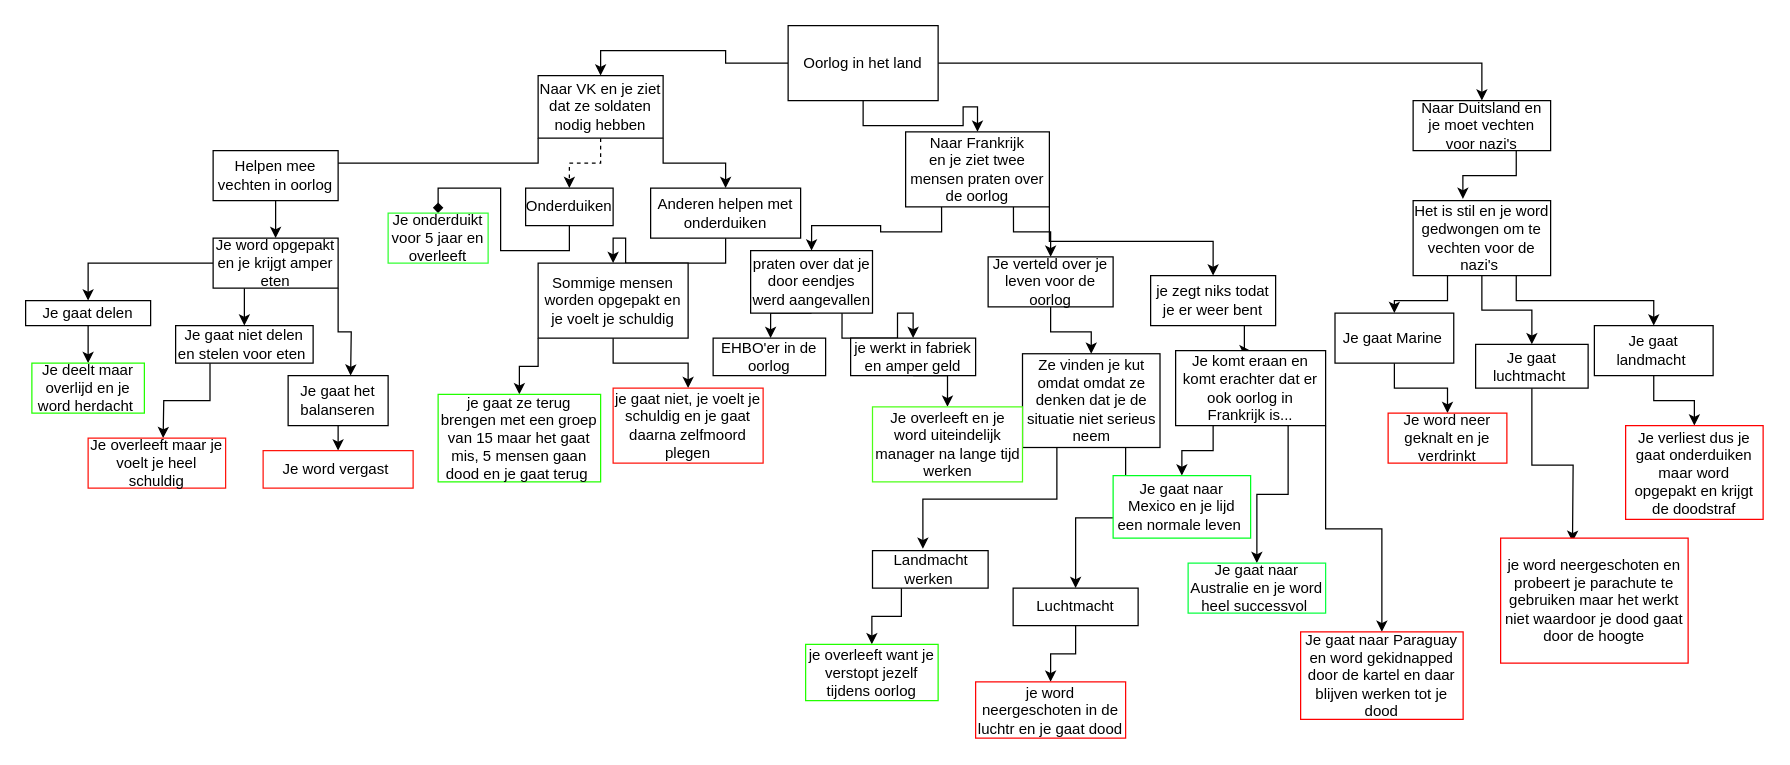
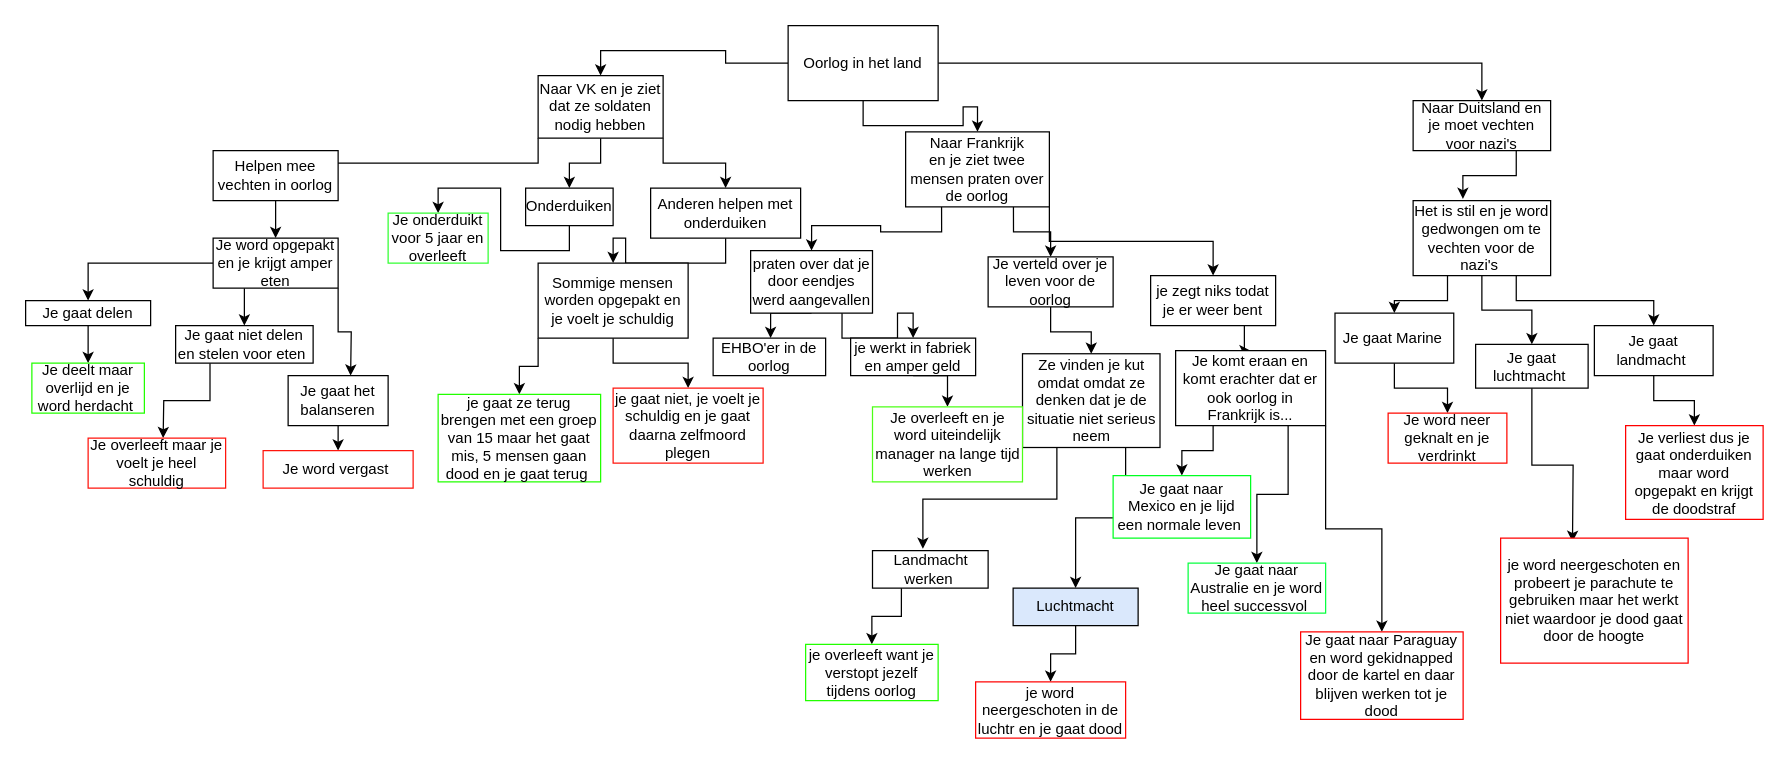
edge "Naar VK en je ziet dat ze soldaten nodig hebben" -> "Onderduiken": style dashed -> solid
edge "Onderduiken" -> "Je onderduikt voor 5 jaar en overleeft": arrowhead diamond -> classic
node "Luchtmacht": fillcolor #ffffff -> #dae8fc
